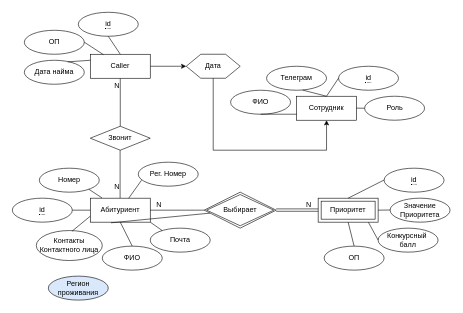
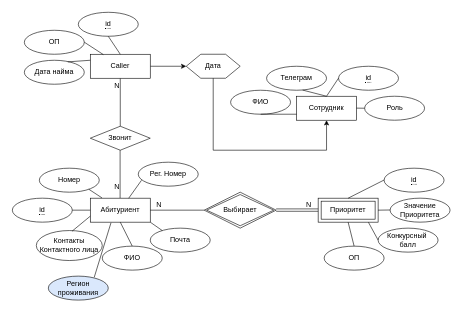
edge "Абитуриент" -- "Выбирает": now "Абитуриент" -- "Регион проживания"
